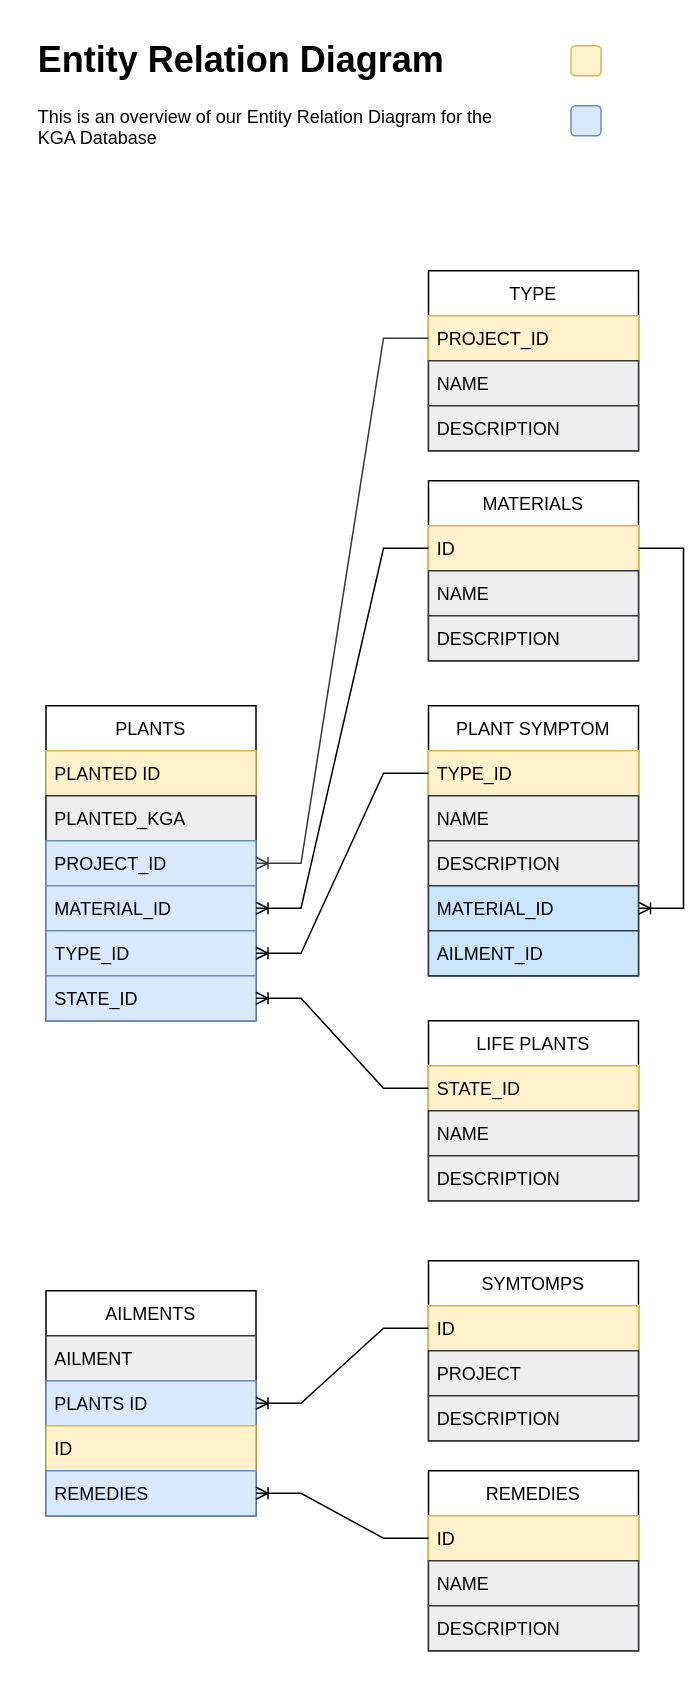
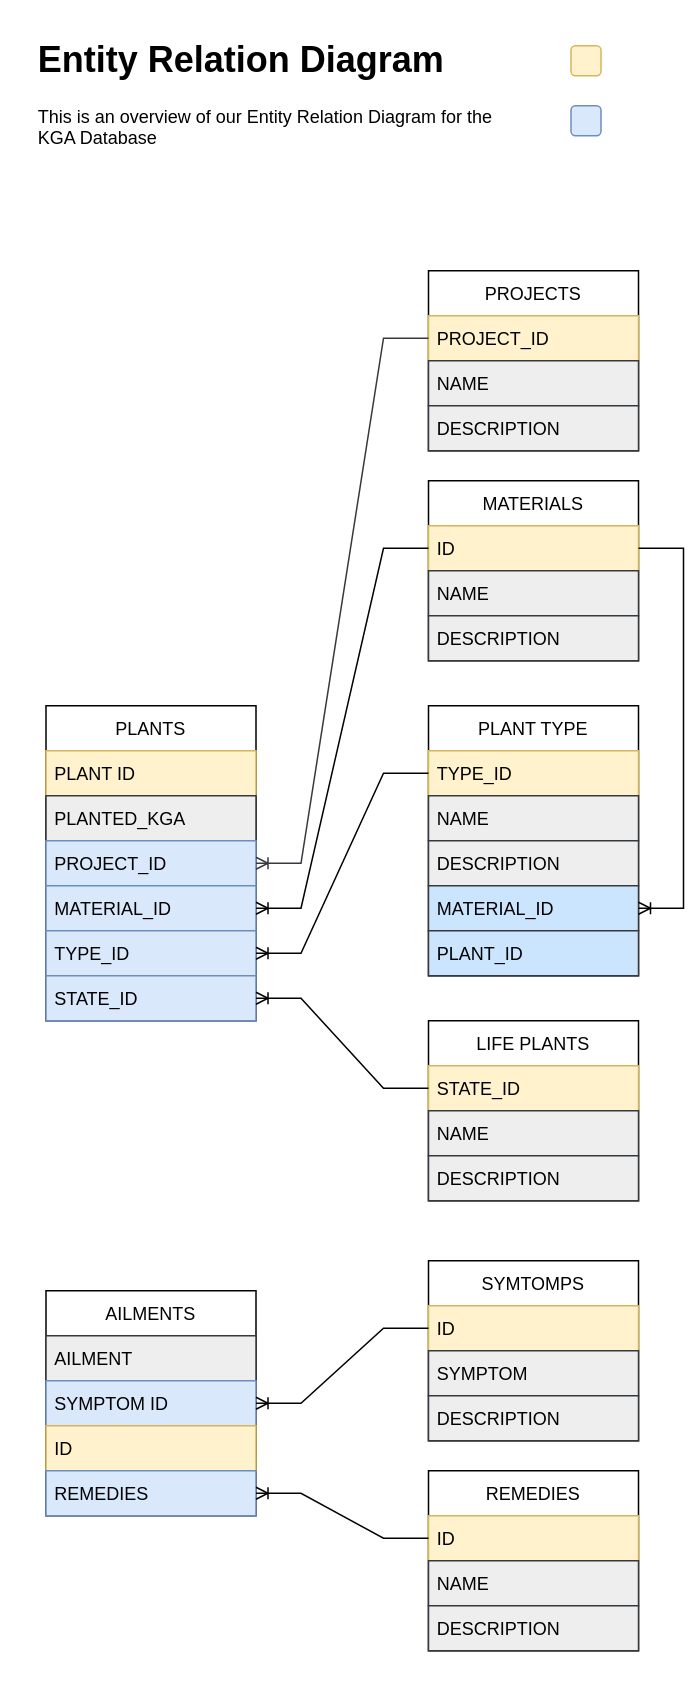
node "TYPE": label "TYPE" -> "PROJECTS"
node "PLANT SYMPTOM": label "PLANT SYMPTOM" -> "PLANT TYPE"
node "PLANTED ID": label "PLANTED ID" -> "PLANT ID"
node "AILMENT_ID": label "AILMENT_ID" -> "PLANT_ID"
node "PROJECT": label "PROJECT" -> "SYMPTOM"
node "PLANTS ID": label "PLANTS ID" -> "SYMPTOM ID"
